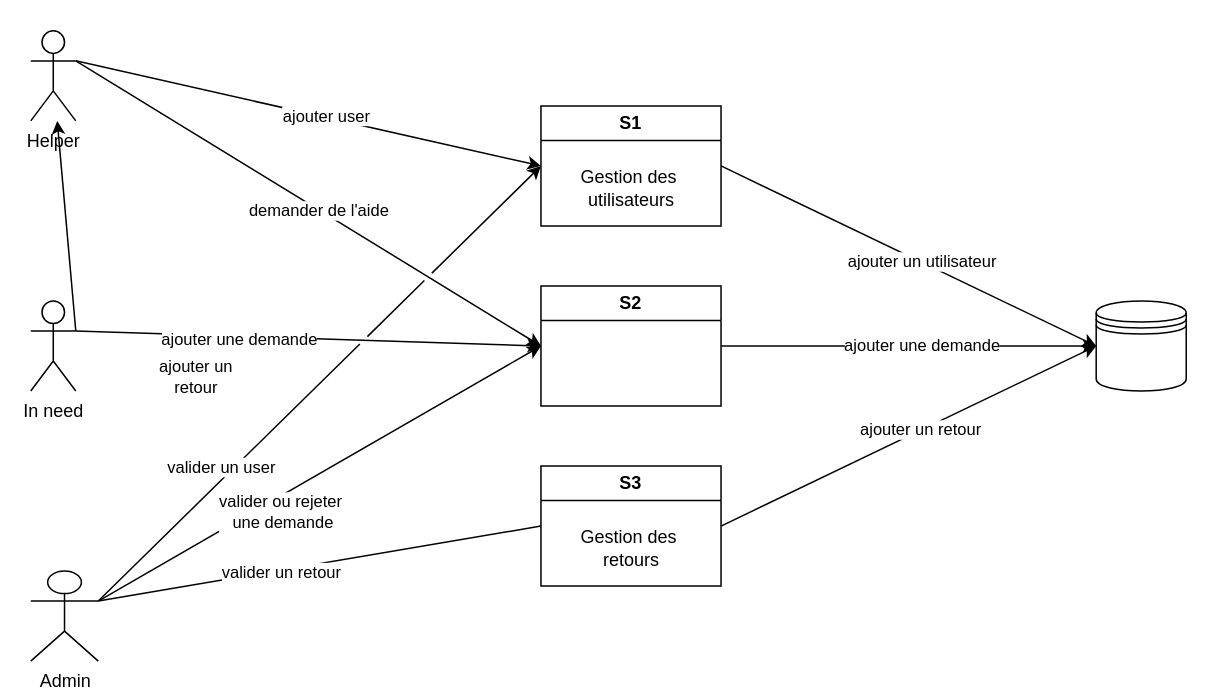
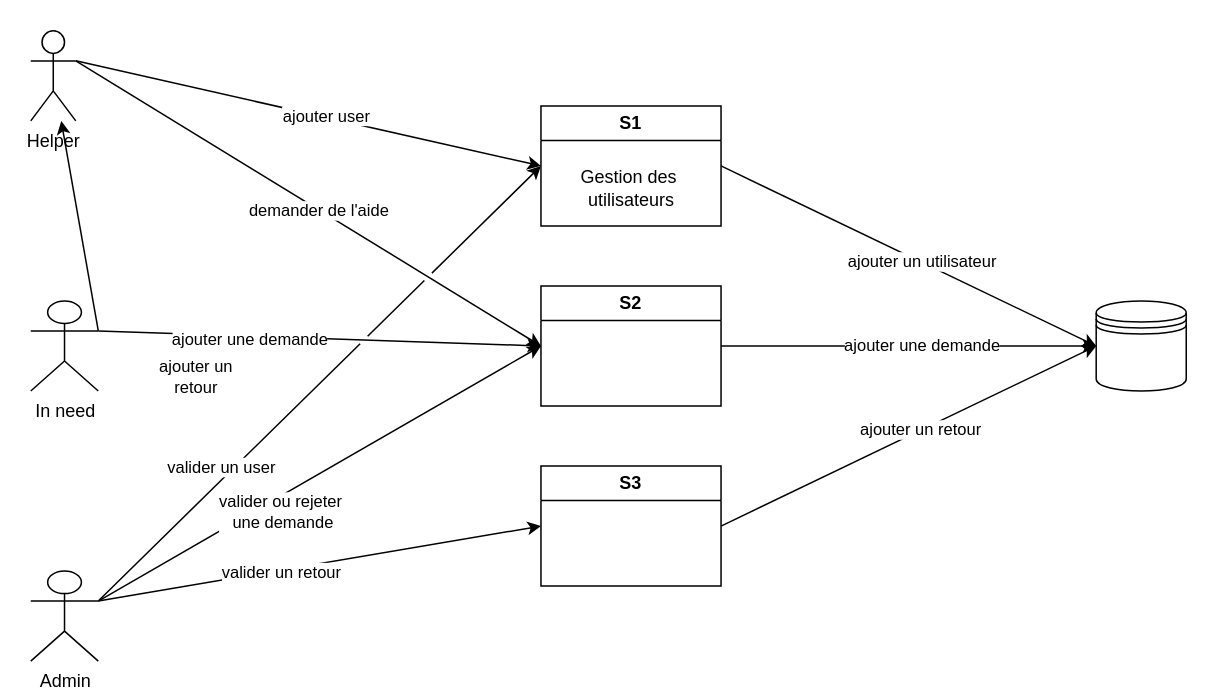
node "In need": size 45x90 -> 68x90
edge "S3" -- "Admin": arrowhead none -> classic
node "Gestion des retours": removed
